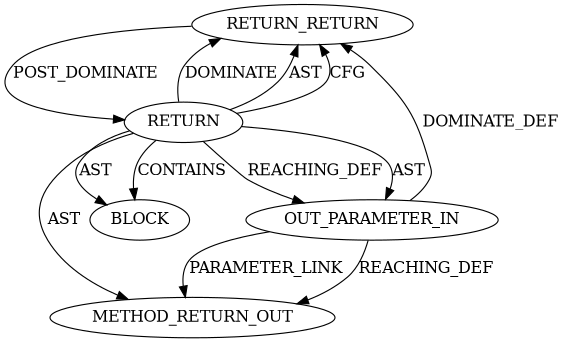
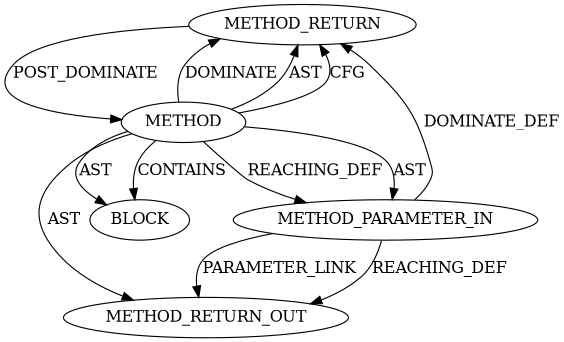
node "RETURN_RETURN": label "RETURN_RETURN" -> "METHOD_RETURN"
node "RETURN": label "RETURN" -> "METHOD"
node "OUT_PARAMETER_IN": label "OUT_PARAMETER_IN" -> "METHOD_PARAMETER_IN"
